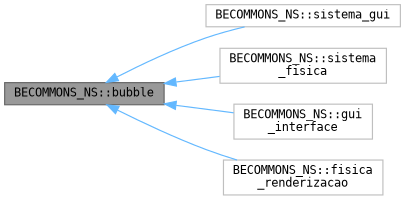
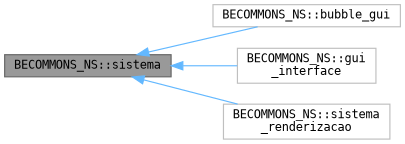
node "BECOMMONS_NS::sistema_gui": label "BECOMMONS_NS::sistema_gui" -> "BECOMMONS_NS::bubble_gui"
node "BECOMMONS_NS::sistema _fisica": removed
node "BECOMMONS_NS::bubble": label "BECOMMONS_NS::bubble" -> "BECOMMONS_NS::sistema"
node "BECOMMONS_NS::fisica _renderizacao": label "BECOMMONS_NS::fisica _renderizacao" -> "BECOMMONS_NS::sistema _renderizacao"
